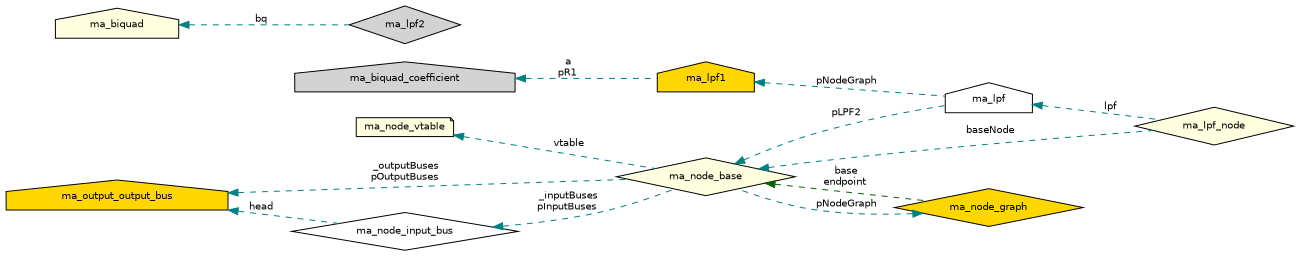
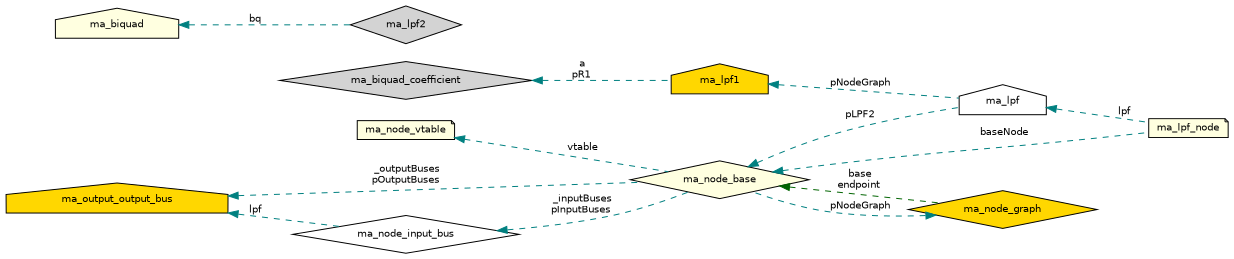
node "ma_biquad_coefficient": shape house -> diamond
node "ma_lpf_node": shape diamond -> note
edge "ma_node_input_bus" -> "ma_output_output_bus": label " head" -> " lpf"
